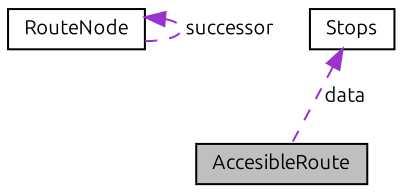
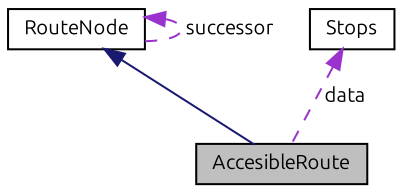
edge "AccesibleRoute" -> "RouteNode": added
